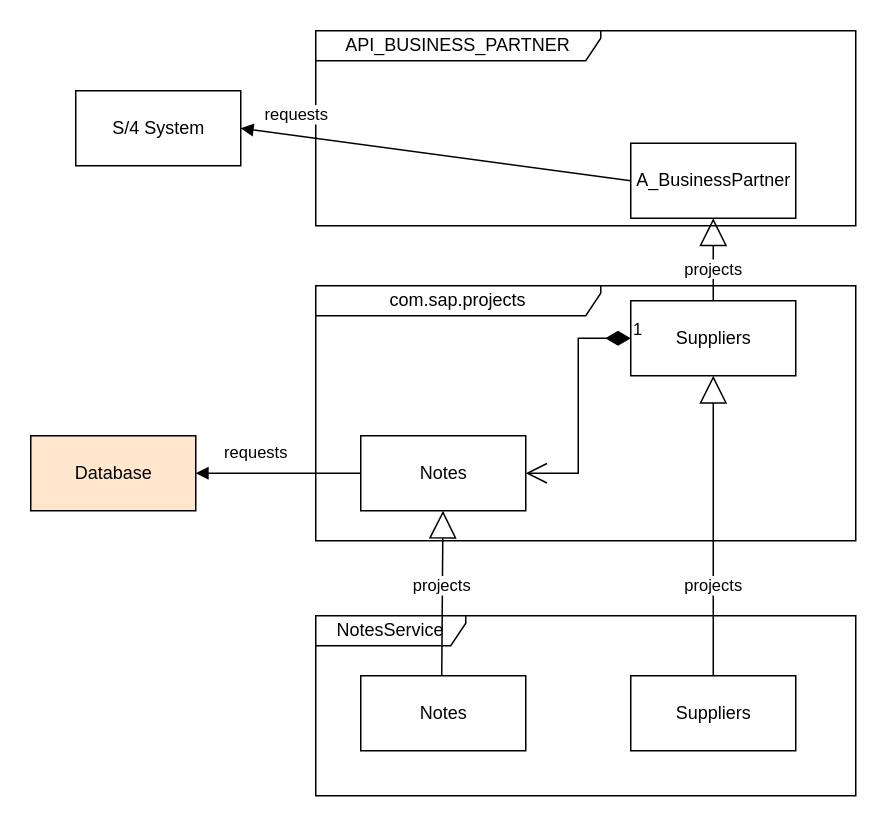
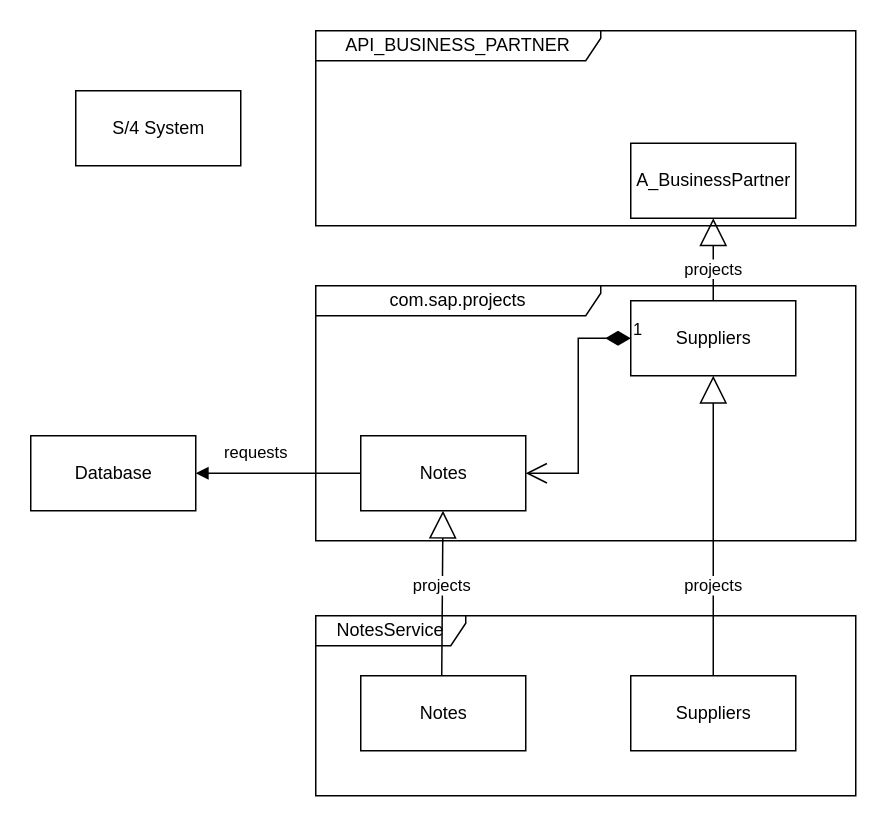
edge "A_BusinessPartner" -> "S/4 System": removed, label "requests"
node "Database": fillcolor #ffe6cc -> #ffffff
